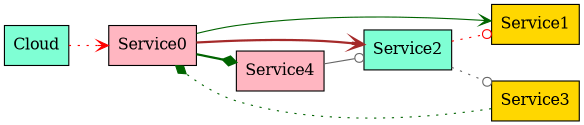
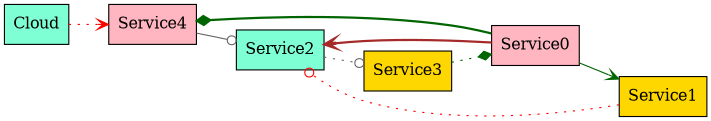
edge "Service2" -> "Service1": reversed
edge "Cloud" -> "Service0": now "Cloud" -> "Service4"
